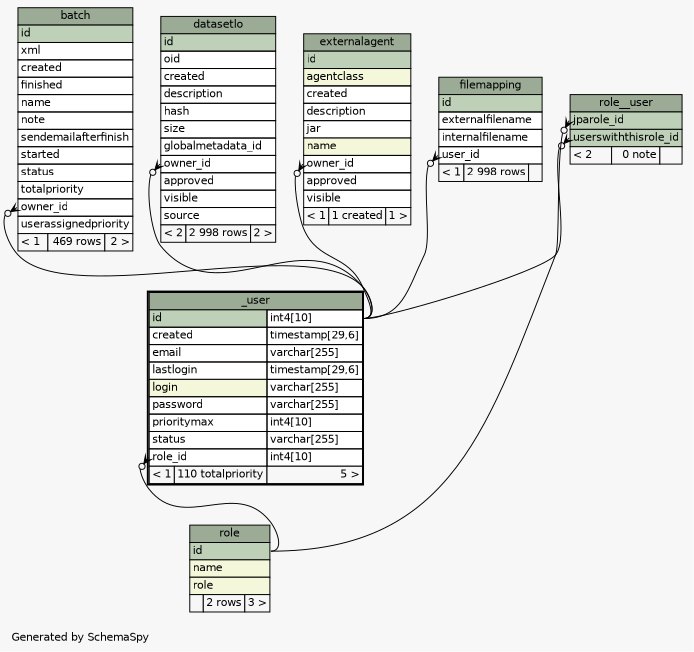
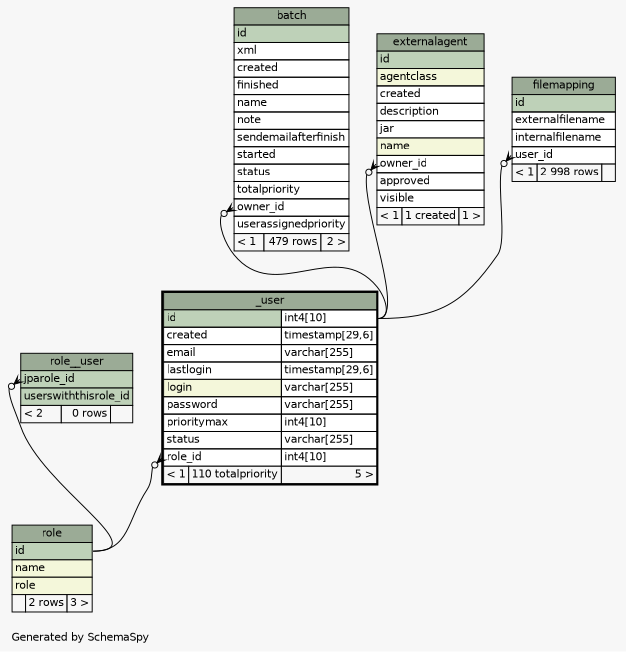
node "datasetlo": removed
node "role__user": text "0 note" -> "0 rows"
node "batch": text "469 rows" -> "479 rows"
edge "_user" -> "role__user": removed
